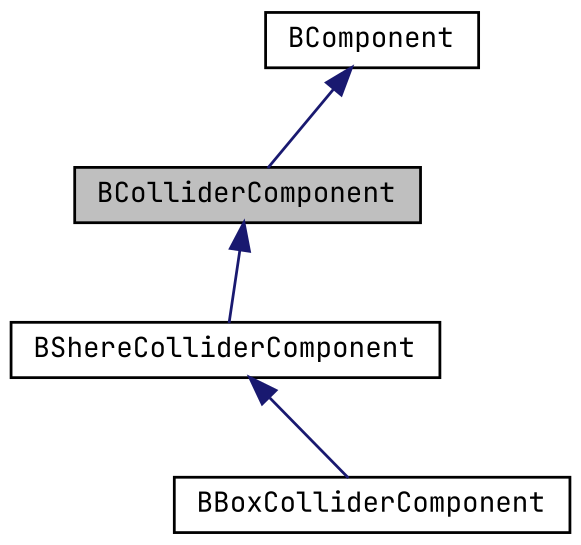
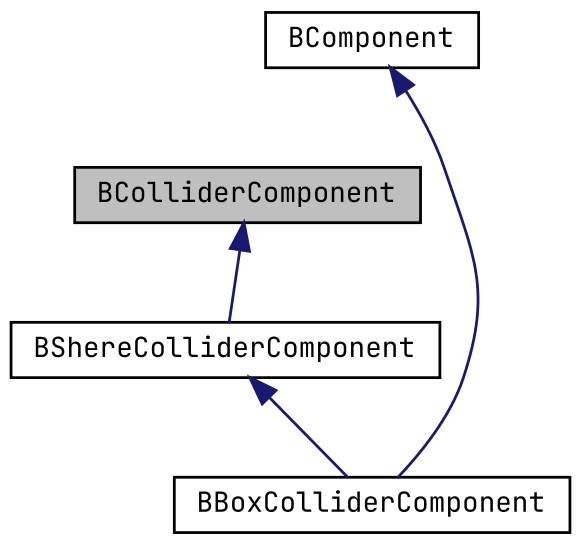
edge "BColliderComponent" -> "BComponent": now "BBoxColliderComponent" -> "BComponent"
